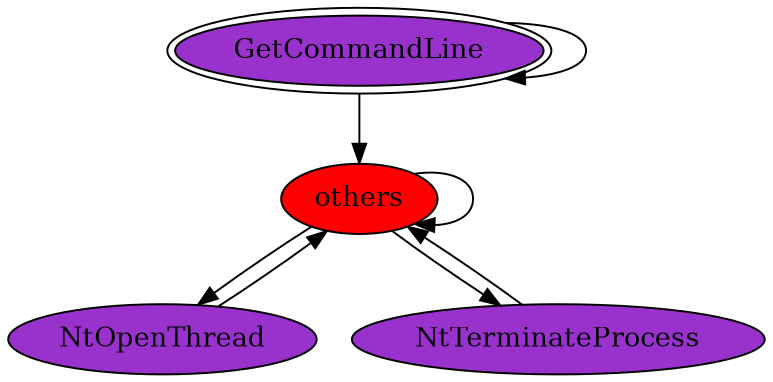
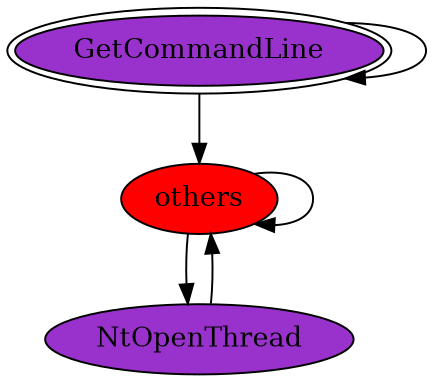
node "NtTerminateProcess": removed
